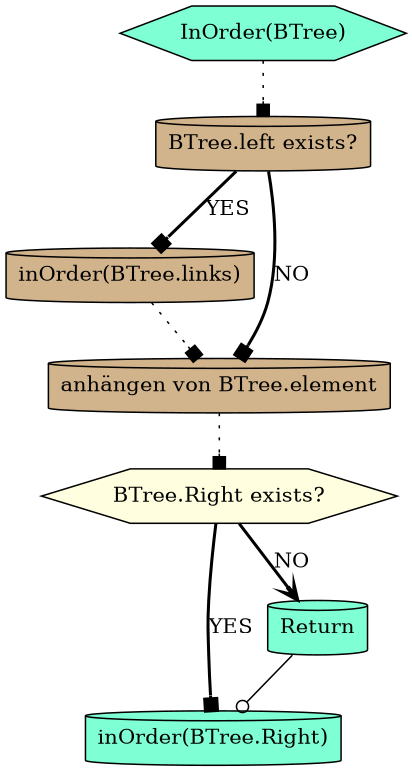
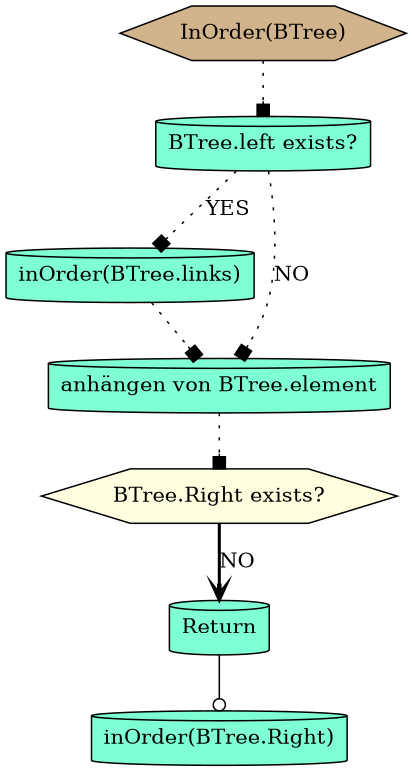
node "InOrder(BTree)": fillcolor aquamarine -> tan
node "BTree.left exists?": fillcolor tan -> aquamarine
edge "BTree.left exists?" -> "inOrder(BTree.links)": style bold -> dotted
edge "BTree.left exists?" -> "anhängen von BTree.element": style bold -> dotted
node "inOrder(BTree.links)": fillcolor tan -> aquamarine
node "anhängen von BTree.element": fillcolor tan -> aquamarine
edge "BTree.Right exists?" -> "inOrder(BTree.Right)": removed, label "YES"
